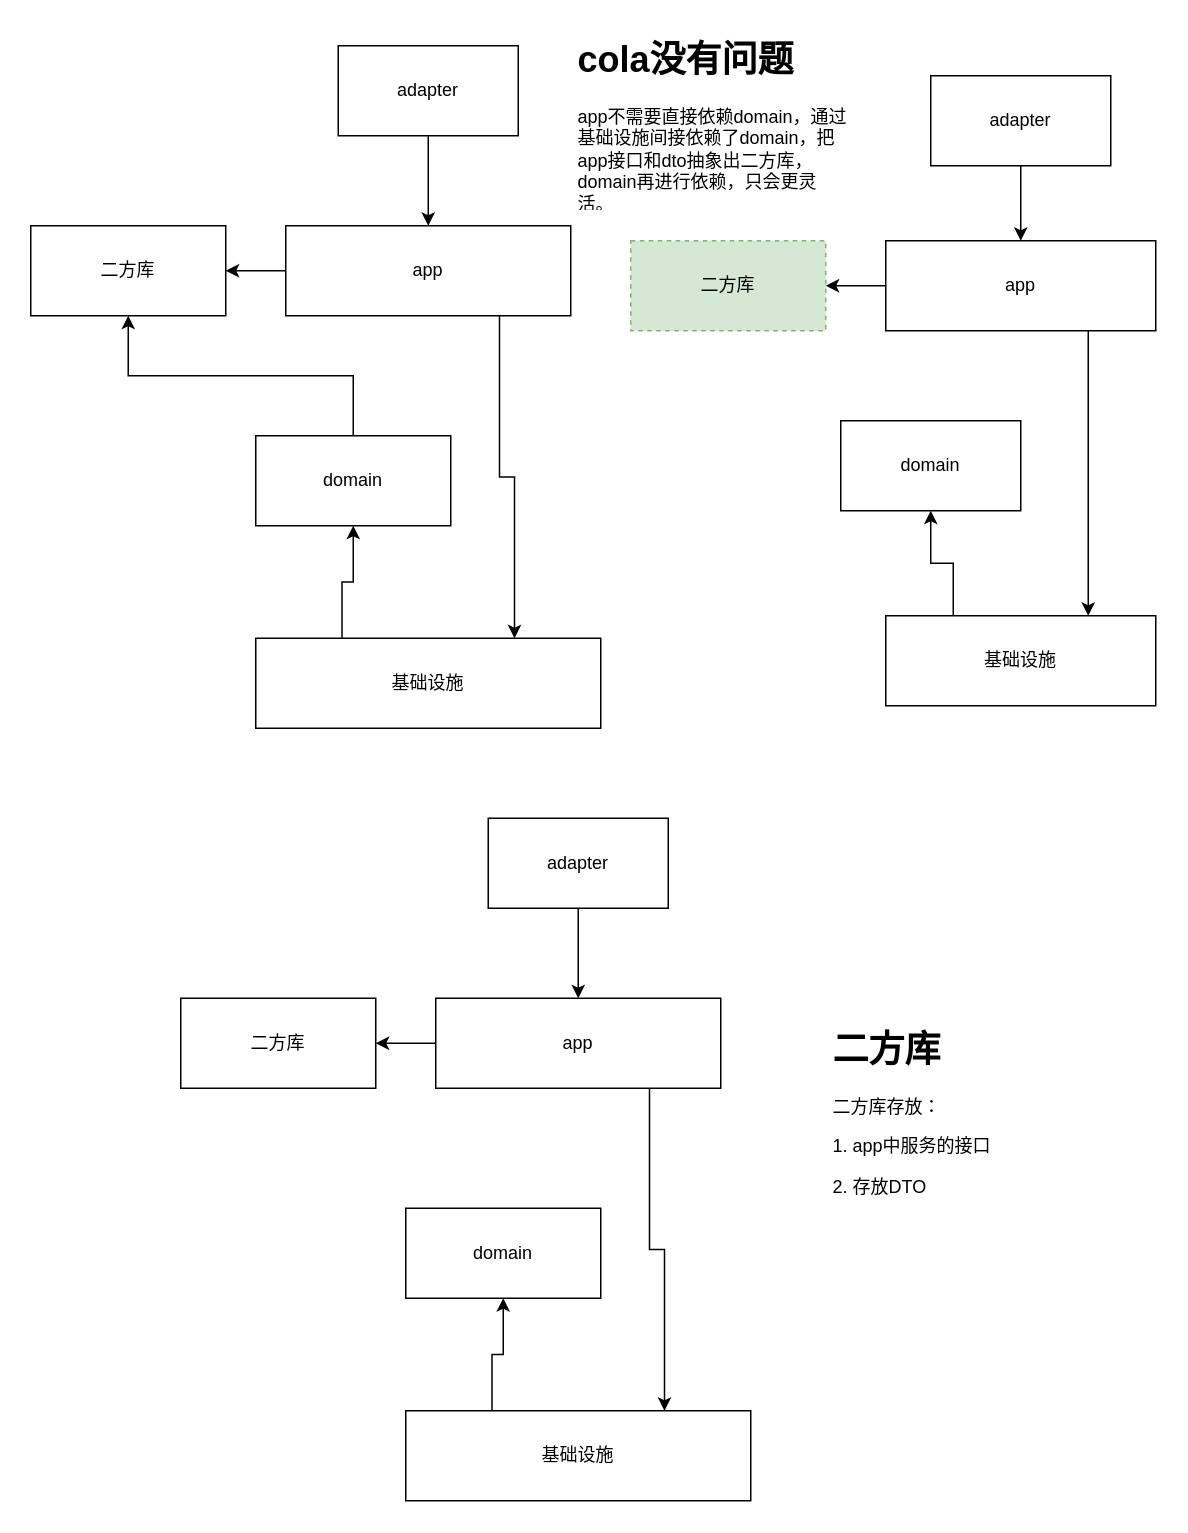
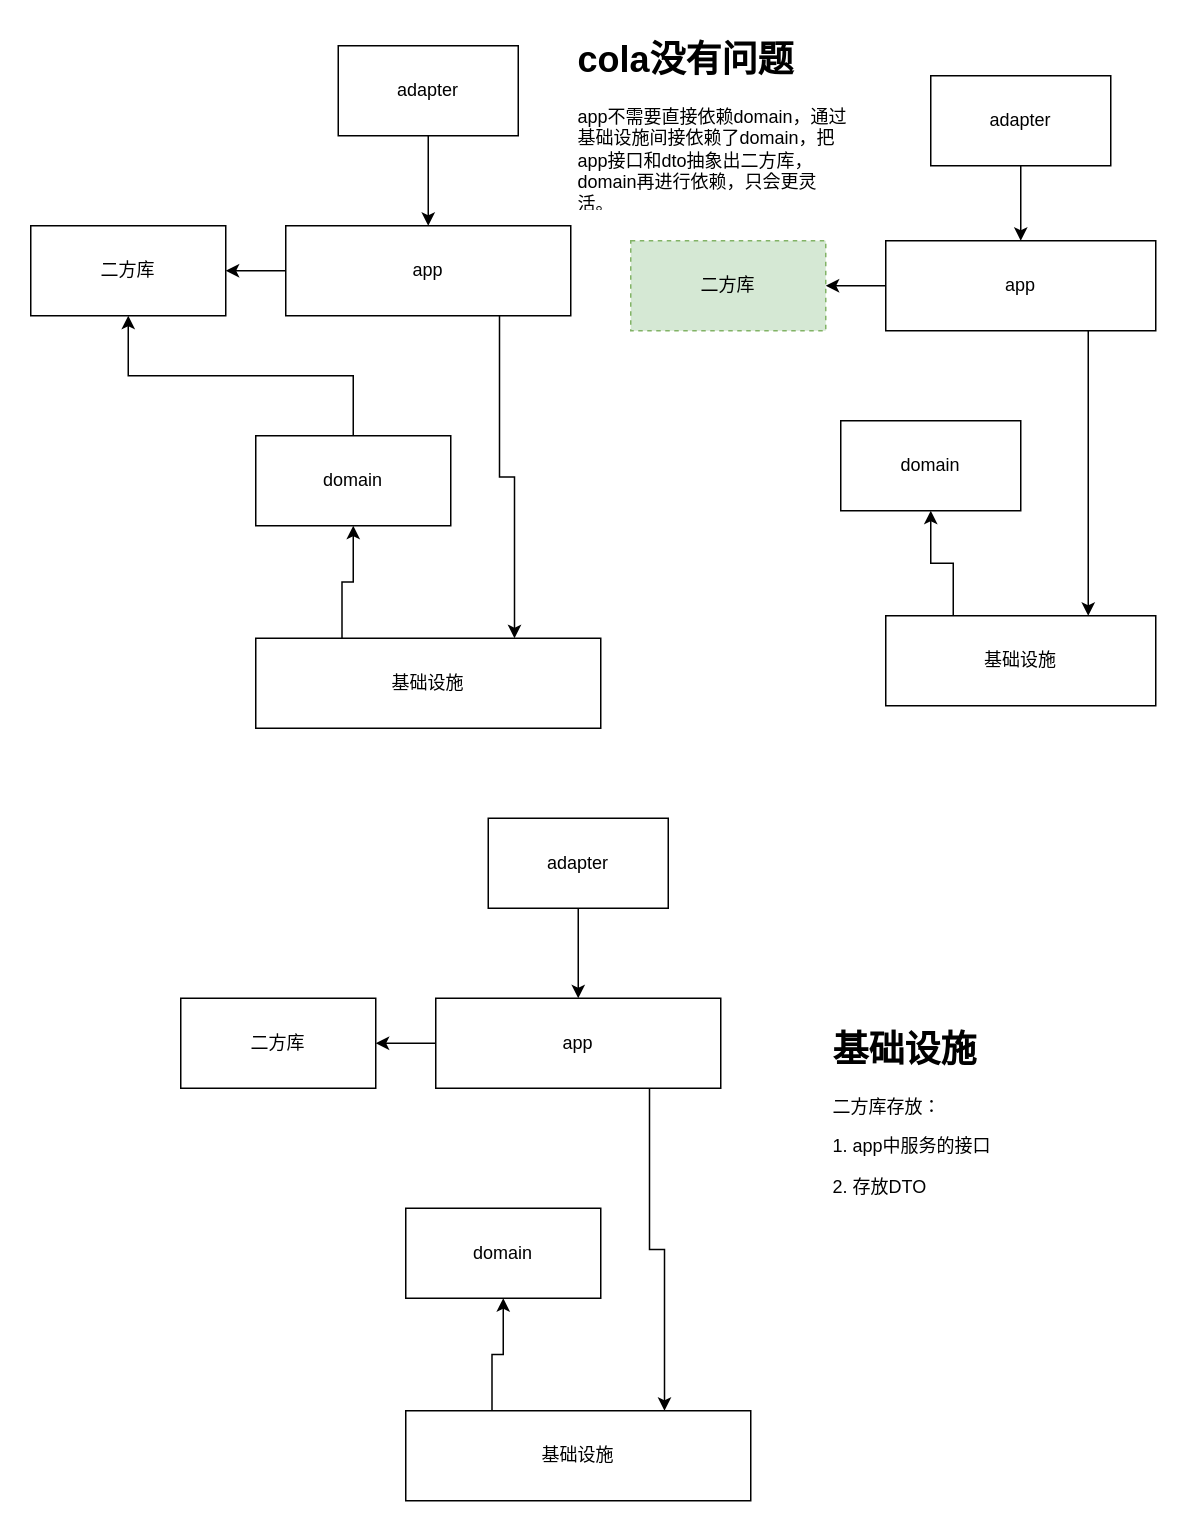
node "二方库二方库存放： 1. app中服务的接口 2. 存放DTO": label "二方库二方库存放： 1. app中服务的接口 2. 存放DTO" -> "基础设施二方库存放： 1. app中服务的接口 2. 存放DTO"
